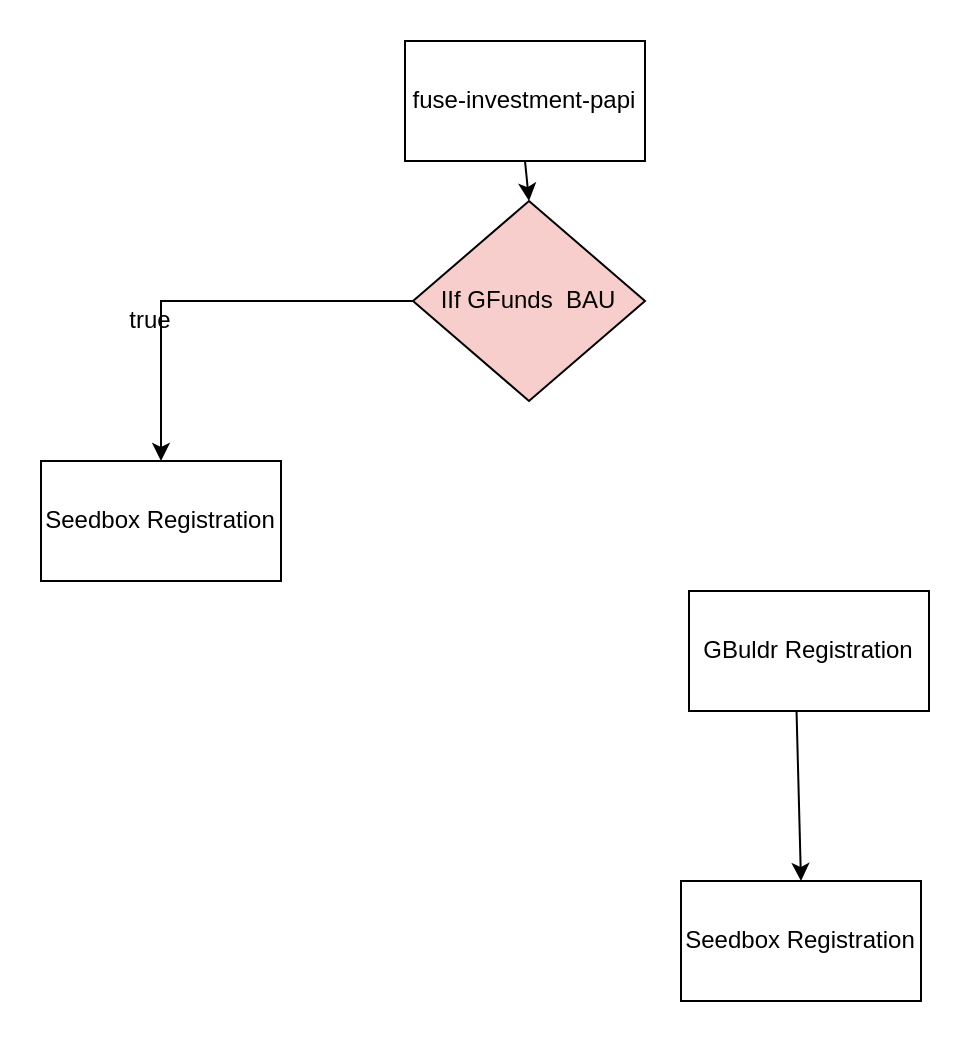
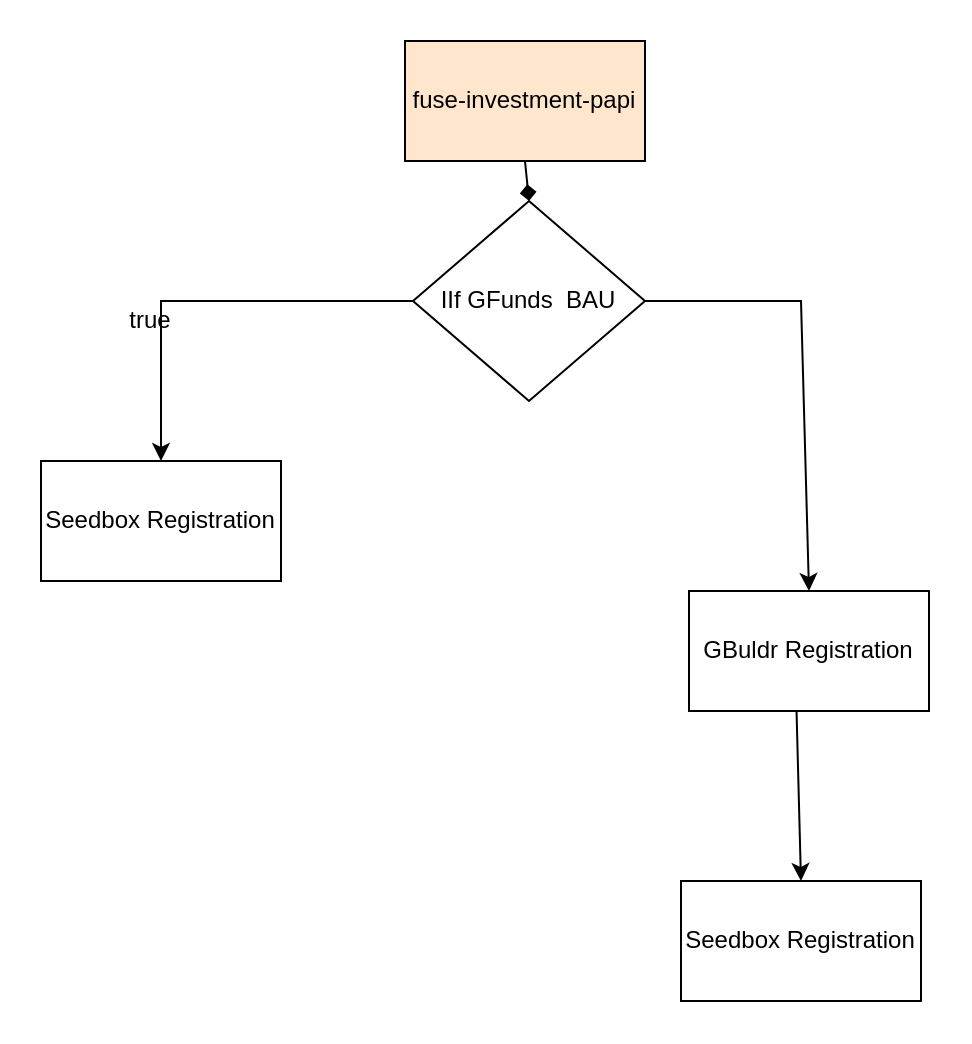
node "fuse-investment-papi": fillcolor #ffffff -> #ffe6cc
edge "fuse-investment-papi" -> "IIf GFunds BAU": arrowhead classic -> diamond
node "IIf GFunds BAU": fillcolor #f8cecc -> #ffffff
edge "IIf GFunds BAU" -> "GBuldr Registration": added
